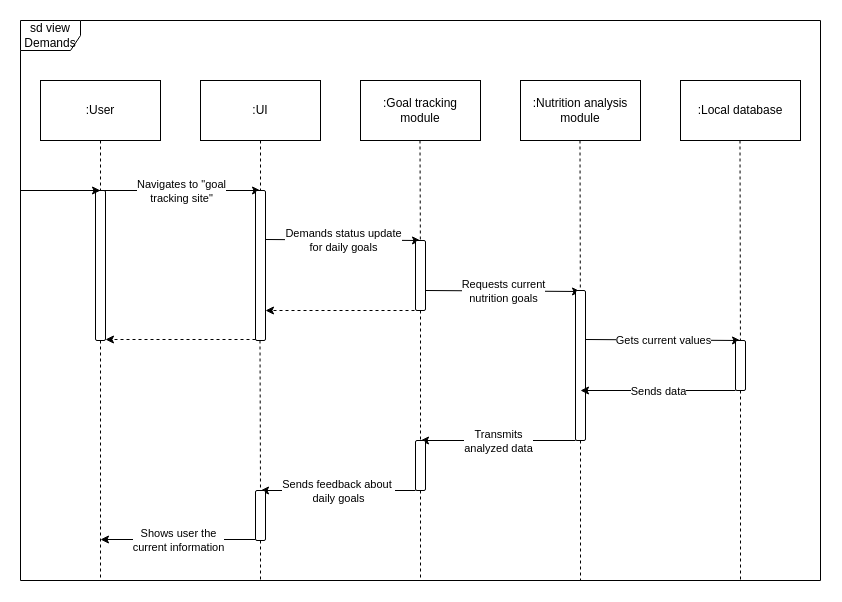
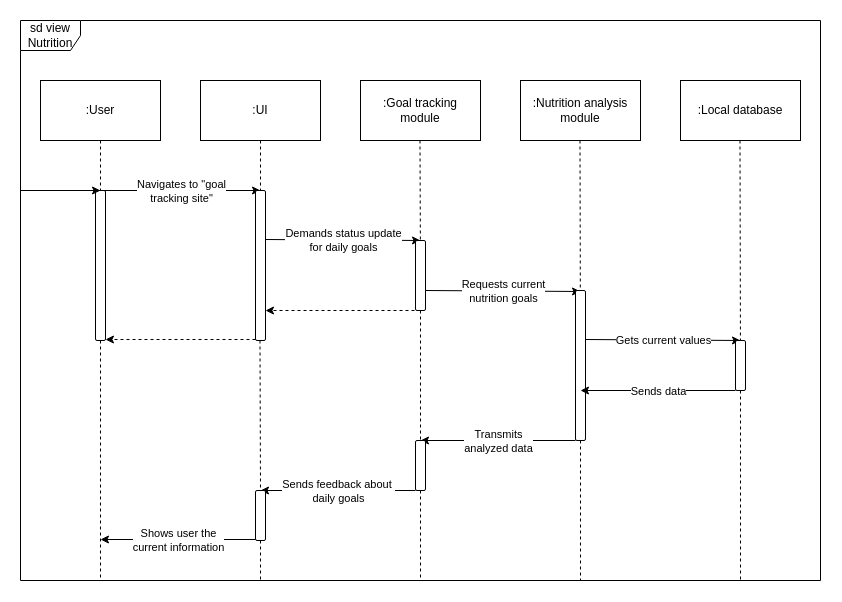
node "sd view Demands": label "sd view Demands" -> "sd view Nutrition"
